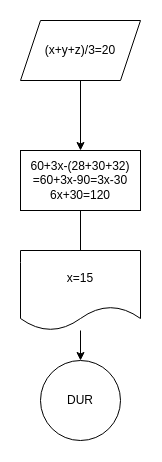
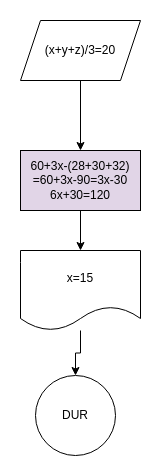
node "60+3x-(28+30+32) =60+3x-90=3x-30 6x+30=120": fillcolor #ffffff -> #e1d5e7
edge "60+3x-(28+30+32) =60+3x-90=3x-30 6x+30=120" -- "x=15": arrowhead none -> classic
node "DUR": moved (81, 401) -> (76, 416)
